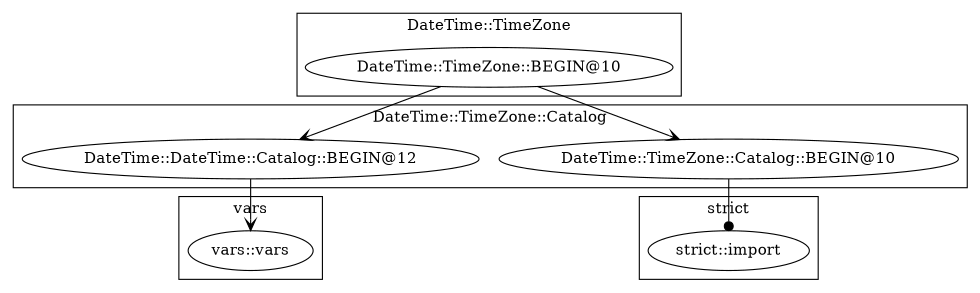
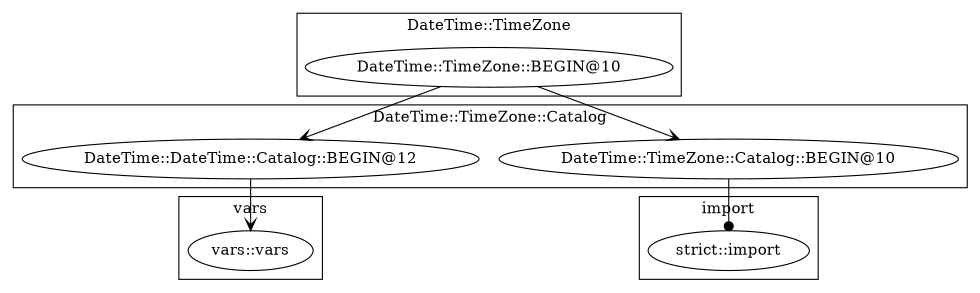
cluster "strict": label "strict" -> "import"
